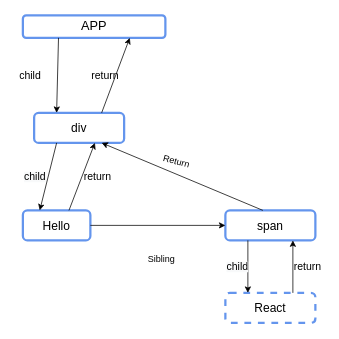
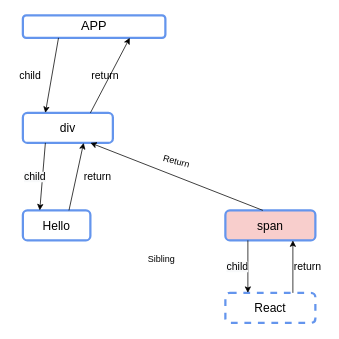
node "div": moved (79, 128) -> (68, 128)
edge "Hello" -> "span": removed
node "span": fillcolor #ffffff -> #f8cecc
